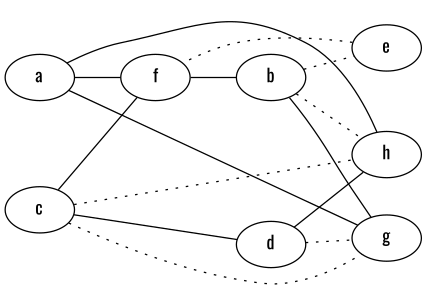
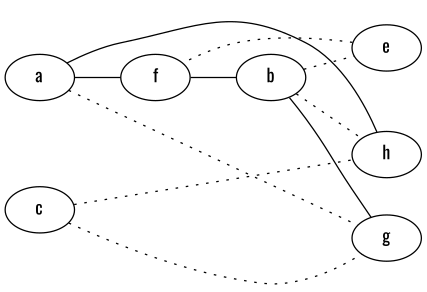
edge "f" -- "c": removed
edge "a" -- "g": style solid -> dotted
node "d": removed
